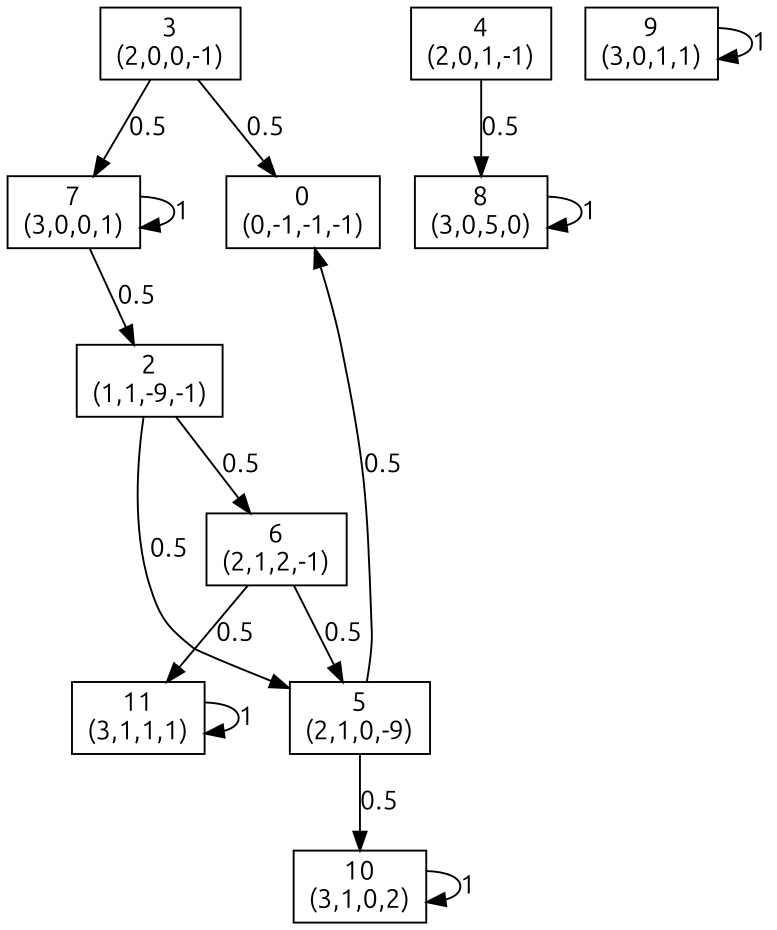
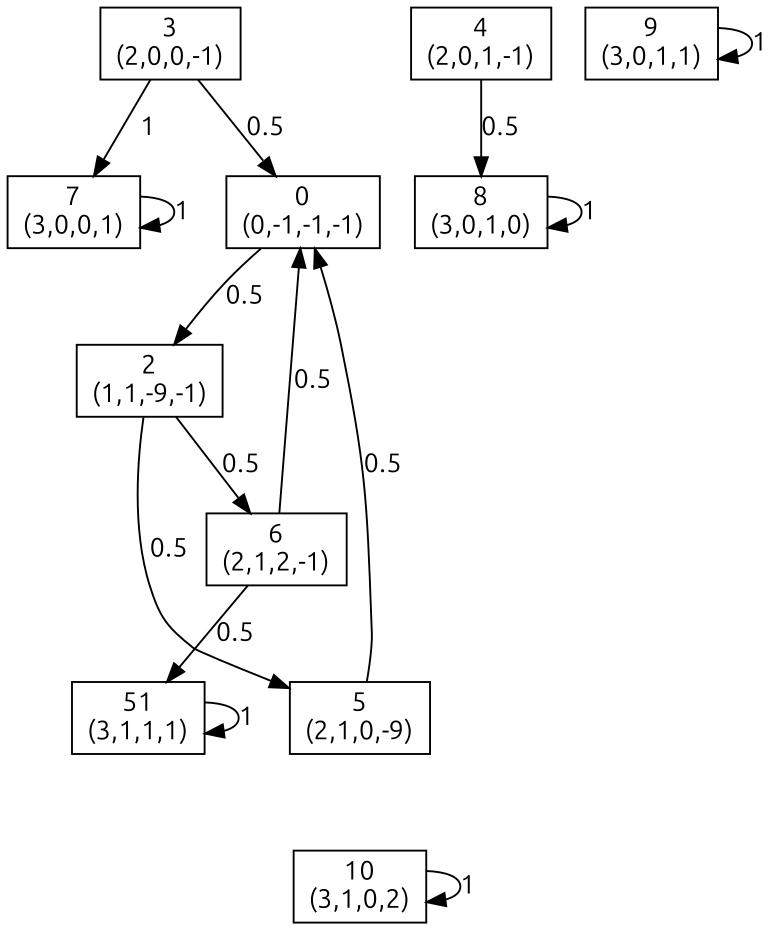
edge "3 (2,0,0,-1)" -> "7 (3,0,0,1)": label "0.5" -> "1"
node "8 (3,0,5,0)": label "8 (3,0,5,0)" -> "8 (3,0,1,0)"
edge "7 (3,0,0,1)" -> "2 (1,1,-9,-1)": now "0 (0,-1,-1,-1)" -> "2 (1,1,-9,-1)"
edge "6 (2,1,2,-1)" -> "5 (2,1,0,-9)": now "6 (2,1,2,-1)" -> "0 (0,-1,-1,-1)"
node "11 (3,1,1,1)": label "11 (3,1,1,1)" -> "51 (3,1,1,1)"
edge "5 (2,1,0,-9)" -> "10 (3,1,0,2)": removed, label "0.5"
